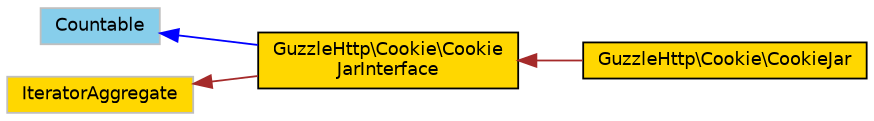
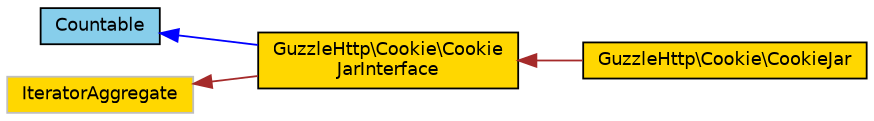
node "Countable": color grey75 -> black
